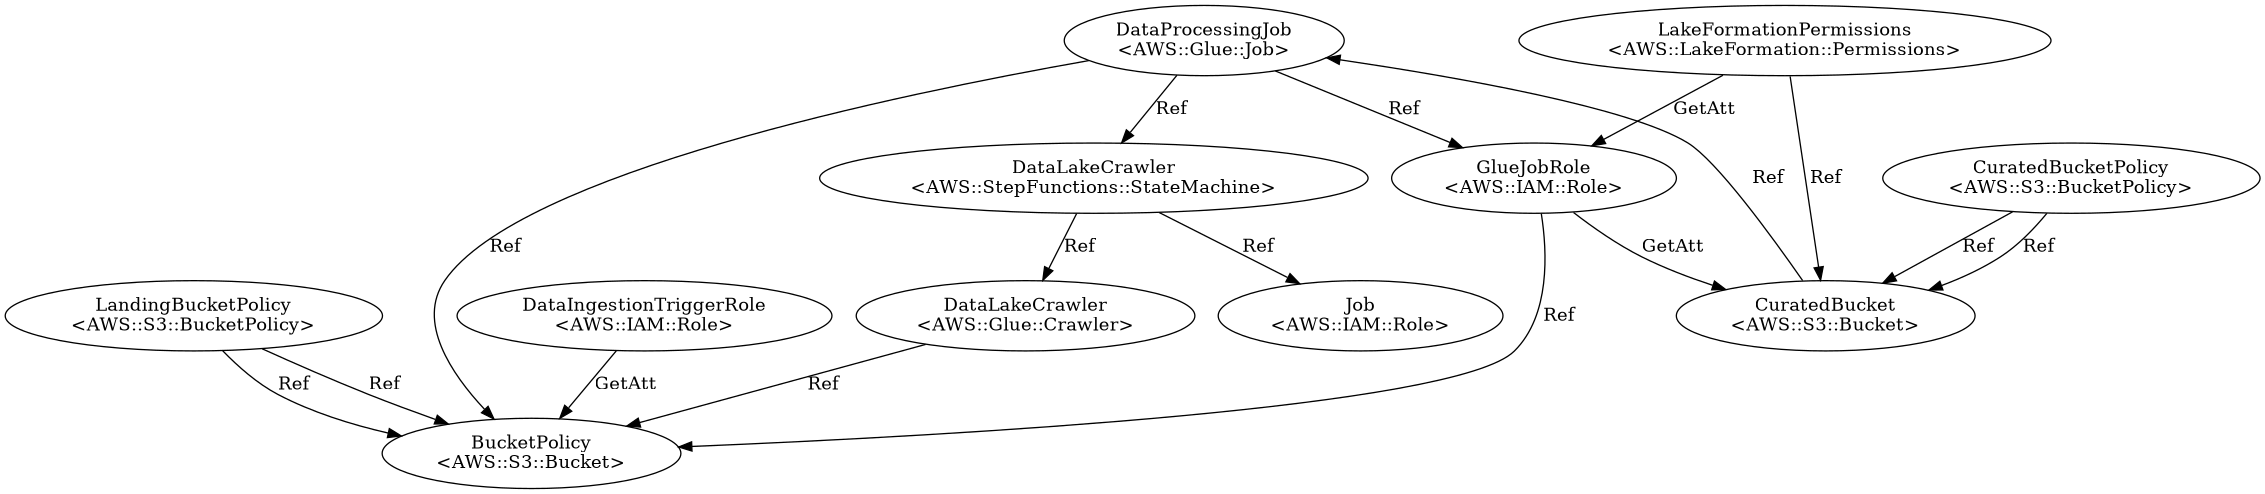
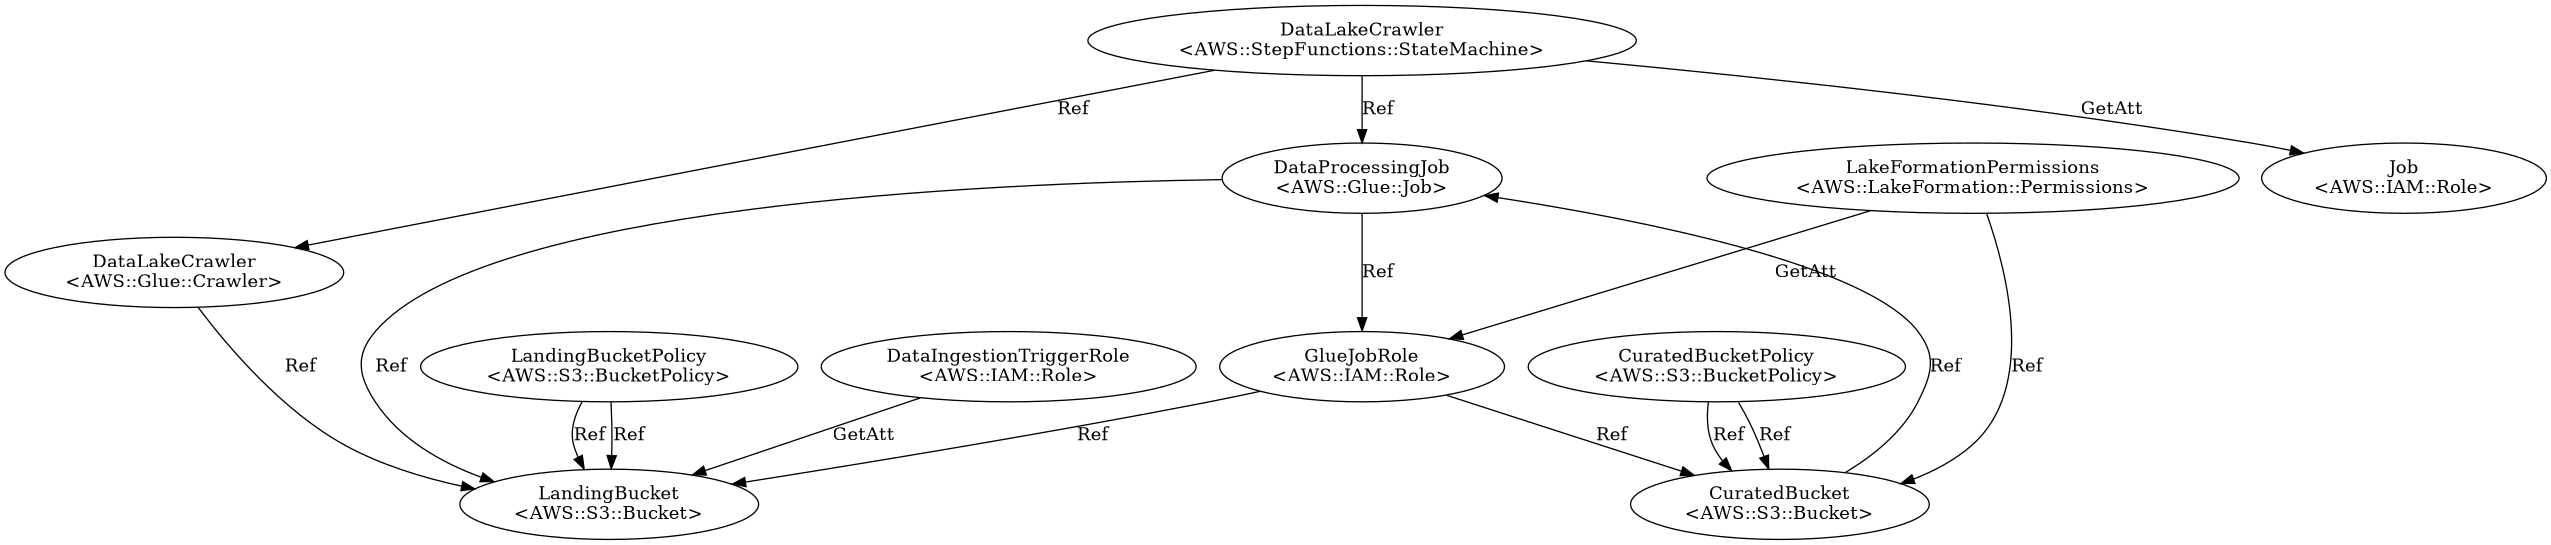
edge "DataProcessingJob <AWS::Glue::Job>" -> "DataLakeCrawler <AWS::StepFunctions::StateMachine>": reversed
edge "DataLakeCrawler <AWS::StepFunctions::StateMachine>" -> "Job <AWS::IAM::Role>": label "Ref" -> "GetAtt"
edge "GlueJobRole <AWS::IAM::Role>" -> "CuratedBucket <AWS::S3::Bucket>": label "GetAtt" -> "Ref"
node "BucketPolicy <AWS::S3::Bucket>": label "BucketPolicy <AWS::S3::Bucket>" -> "LandingBucket <AWS::S3::Bucket>"
